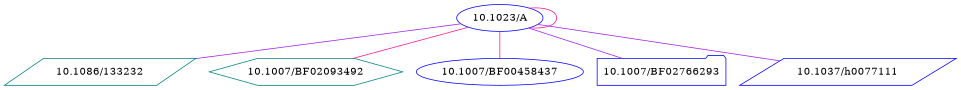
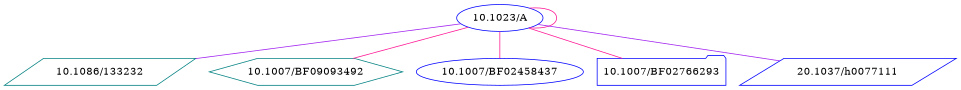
edge "10.1023/A" -- "10.1007/BF02766293": color purple -> deeppink
node "10.1007/BF02093492": label "10.1007/BF02093492" -> "10.1007/BF09093492"
node "10.1007/BF00458437": label "10.1007/BF00458437" -> "10.1007/BF02458437"
node "10.1037/h0077111": label "10.1037/h0077111" -> "20.1037/h0077111"
